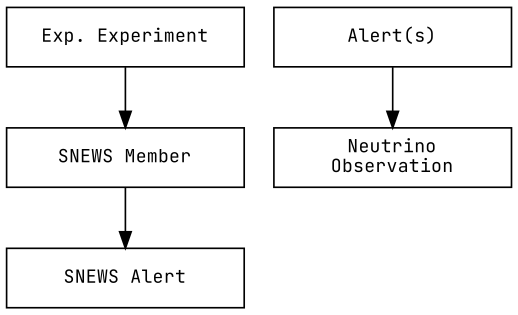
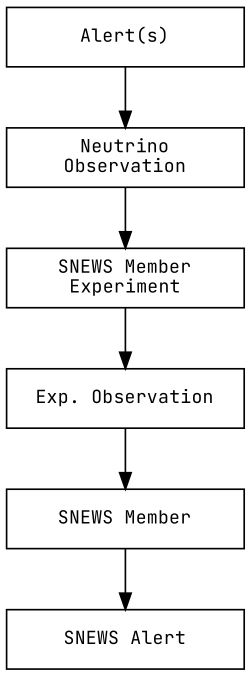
node "Exp. Experiment": label "Exp. Experiment" -> "Exp. Observation"
node "SNEWS Member Experiment": added
